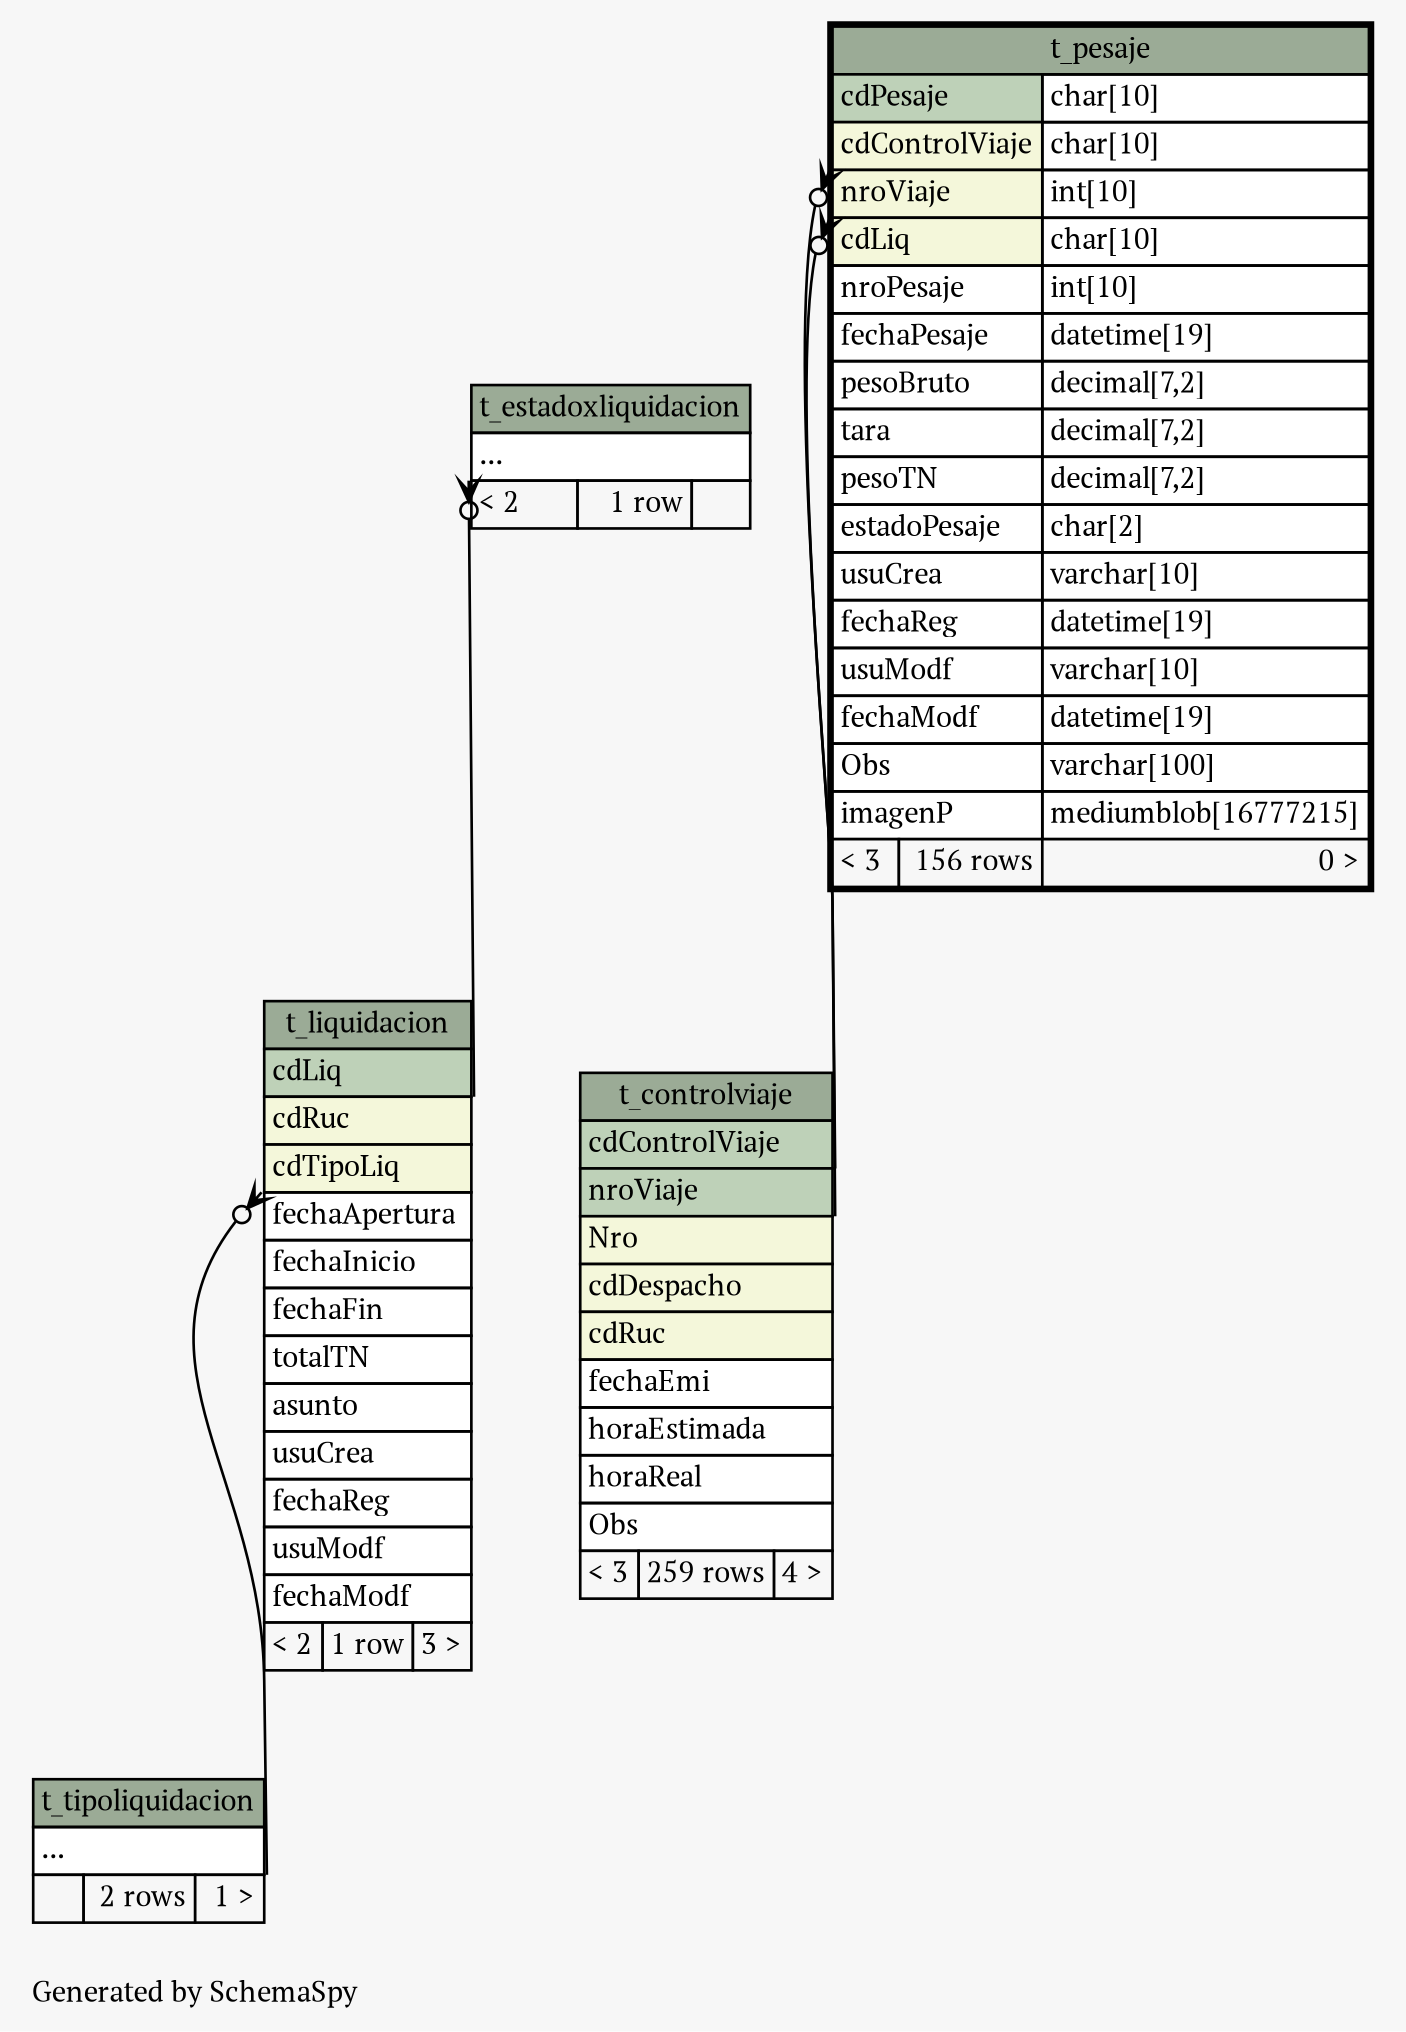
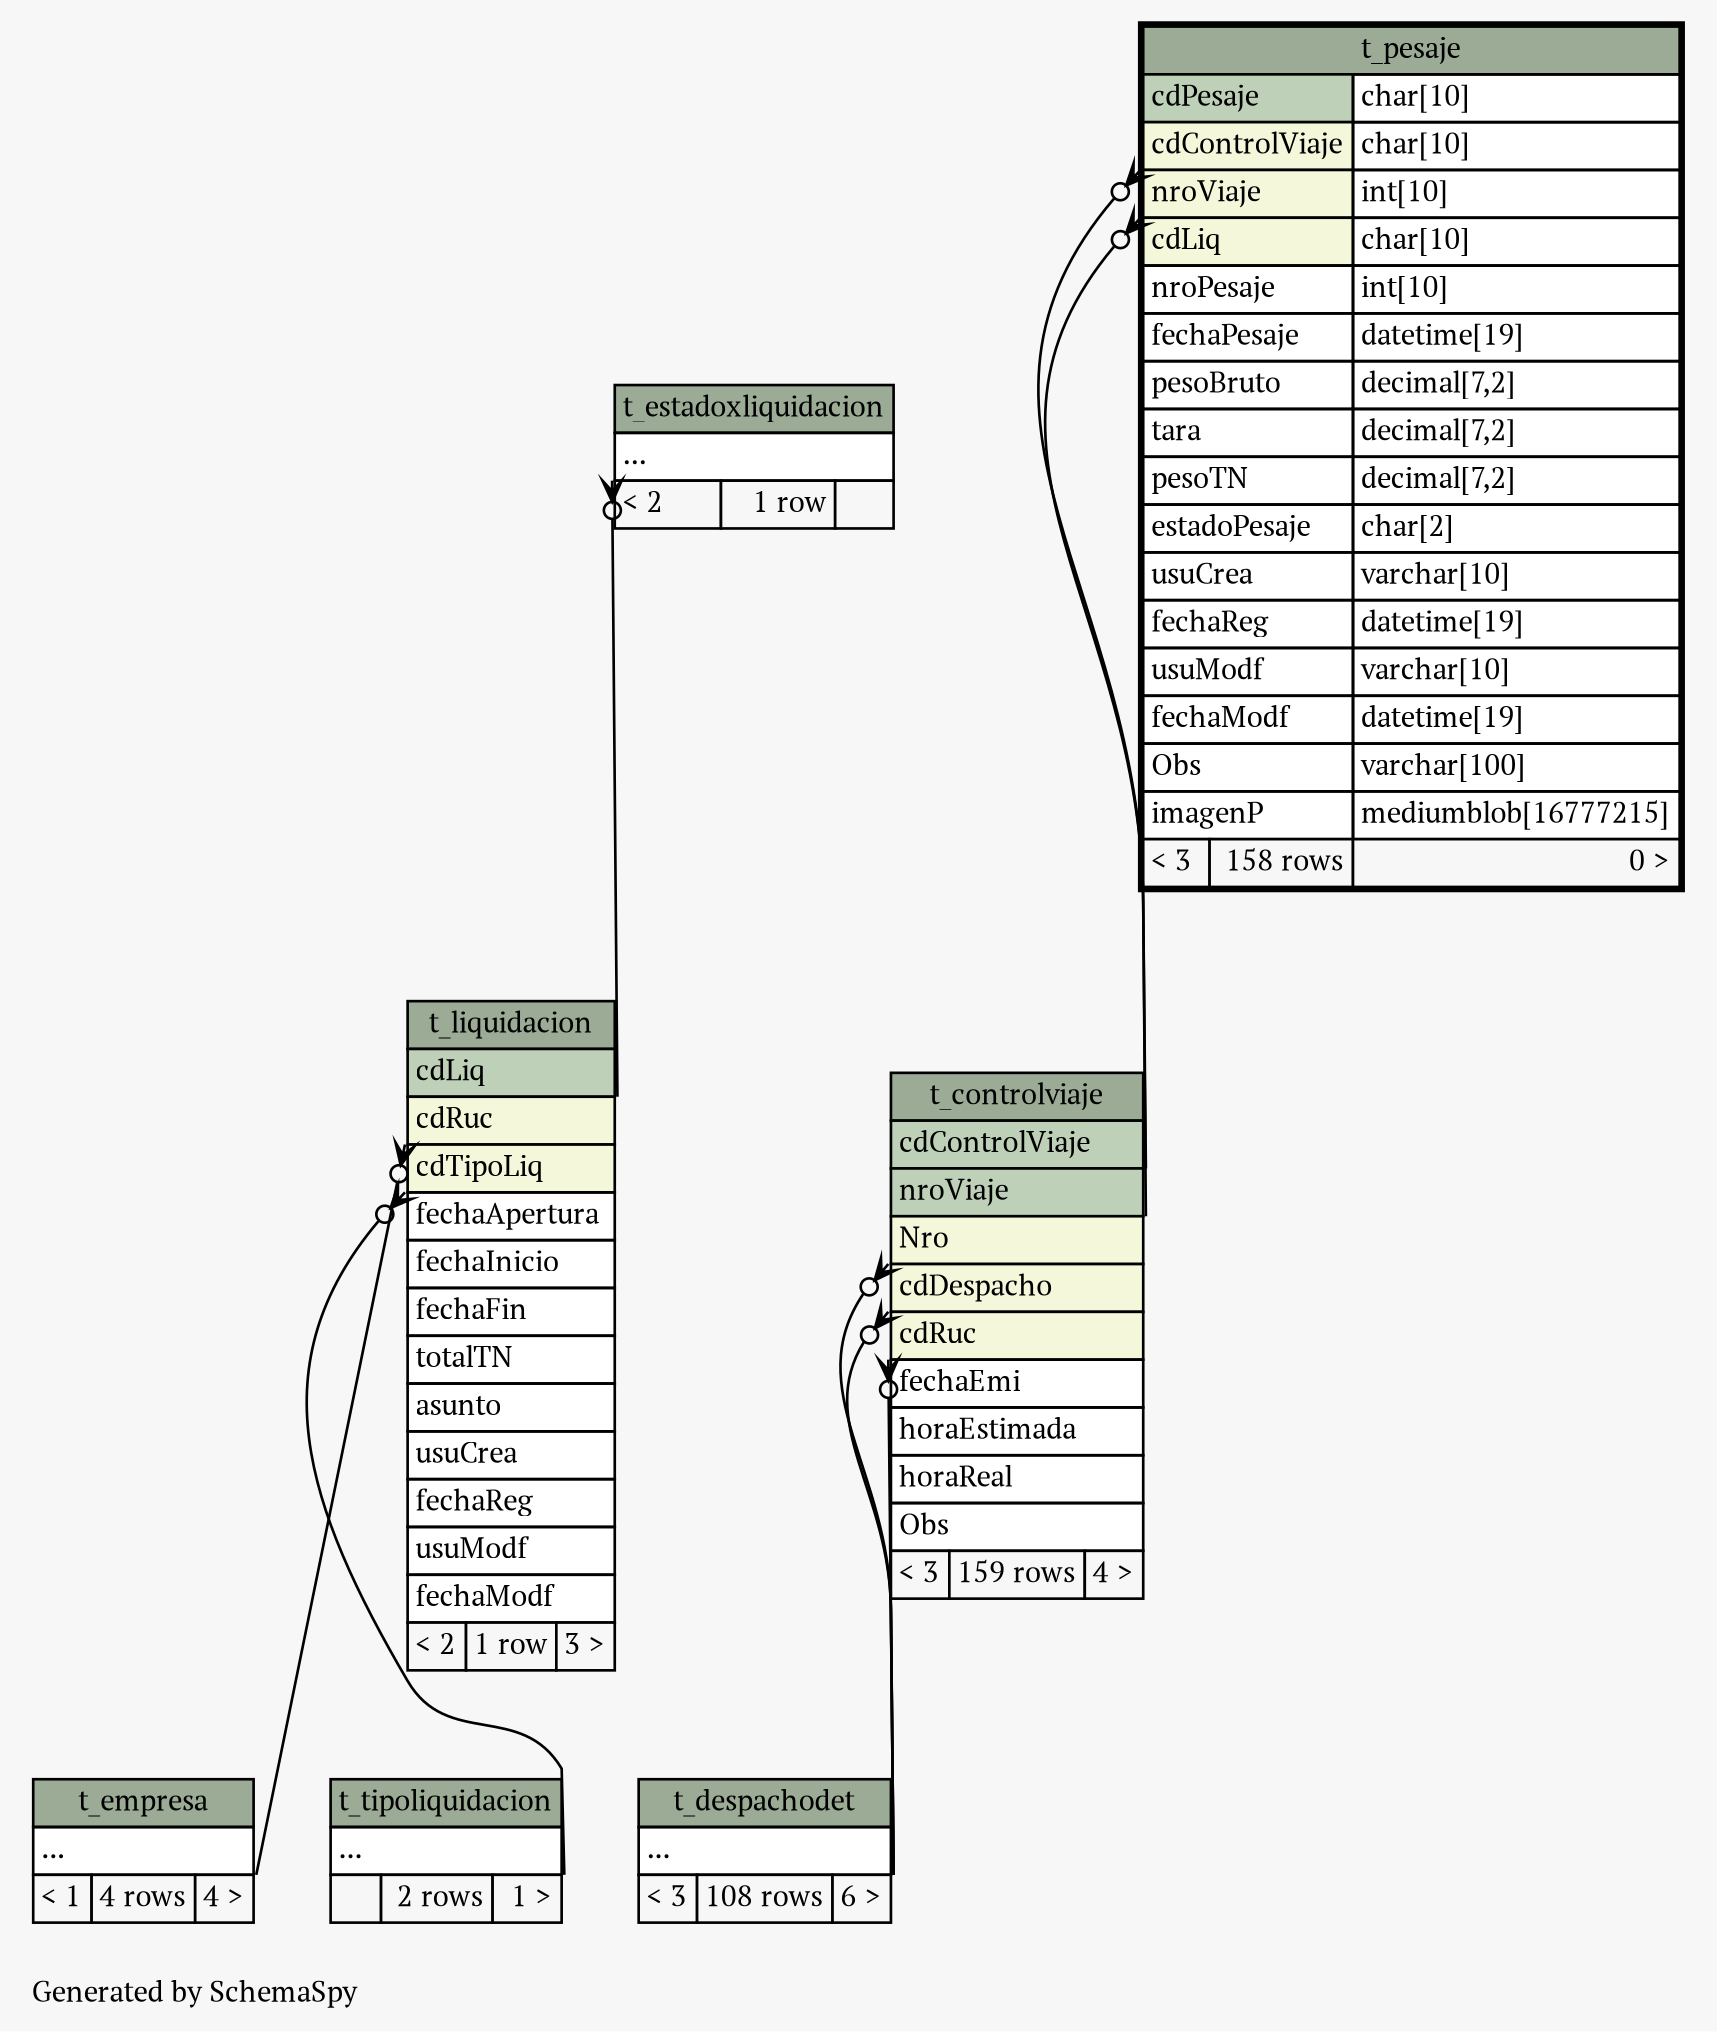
node "t_pesaje": text "156 rows" -> "158 rows"
node "t_controlviaje": text "259 rows" -> "159 rows"
node "t_empresa": added
node "t_despachodet": added
